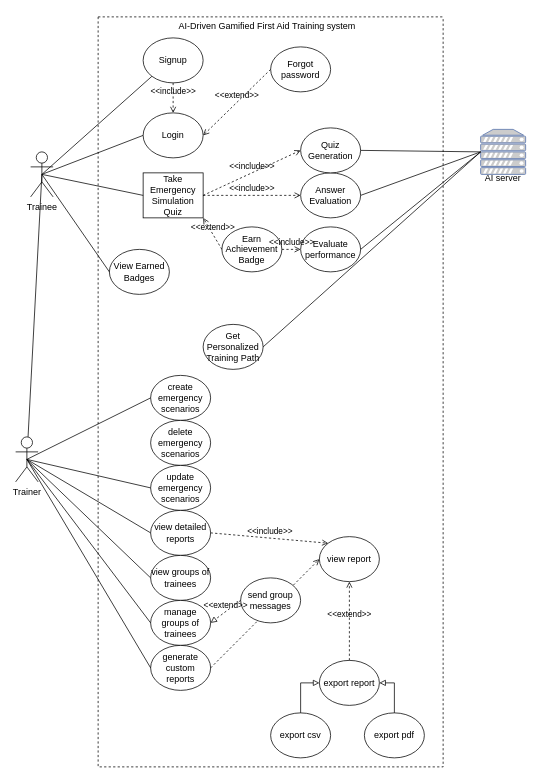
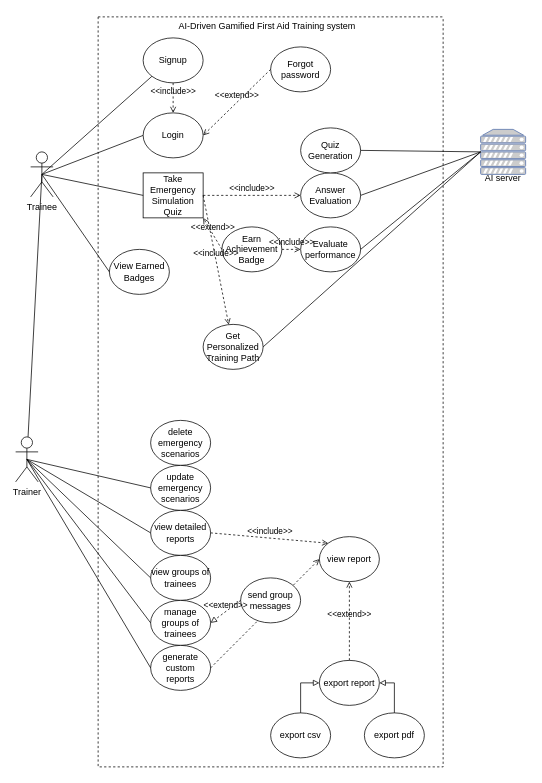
edge "Take Emergency Simulation Quiz" -> "Quiz Generation": now "Take Emergency Simulation Quiz" -> "Get Personalized Training Path"
node "create emergency scenarios": removed
edge "create emergency scenarios" -- "Trainer": removed
